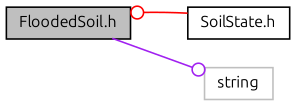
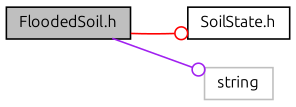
edge "SoilState.h" -> "FloodedSoil.h": reversed
